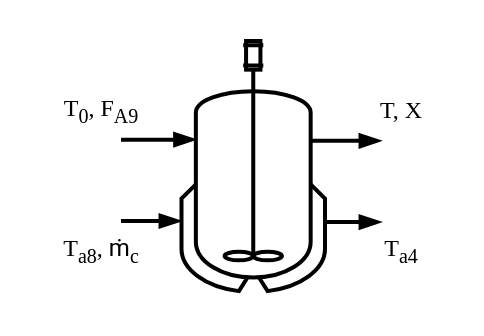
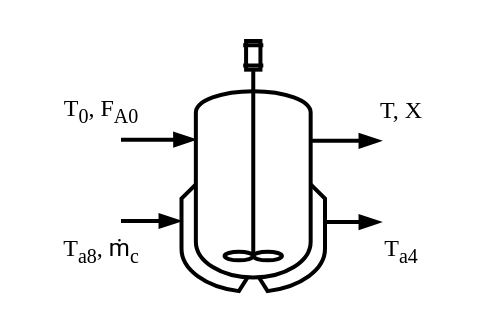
node "T0, FA9": label "T0, FA9" -> "T0, FA0"
